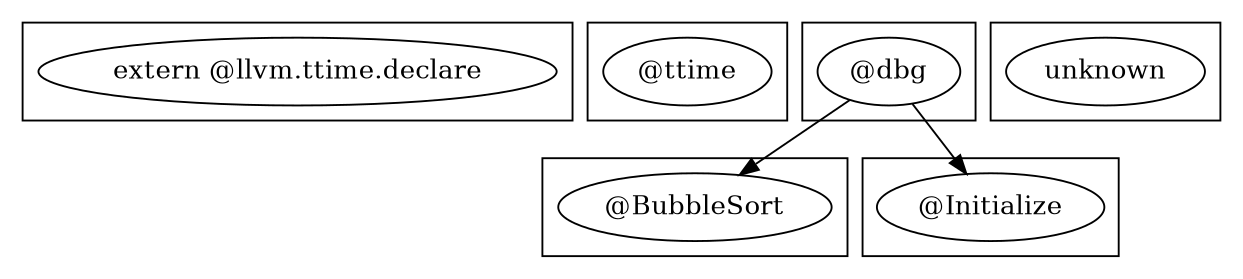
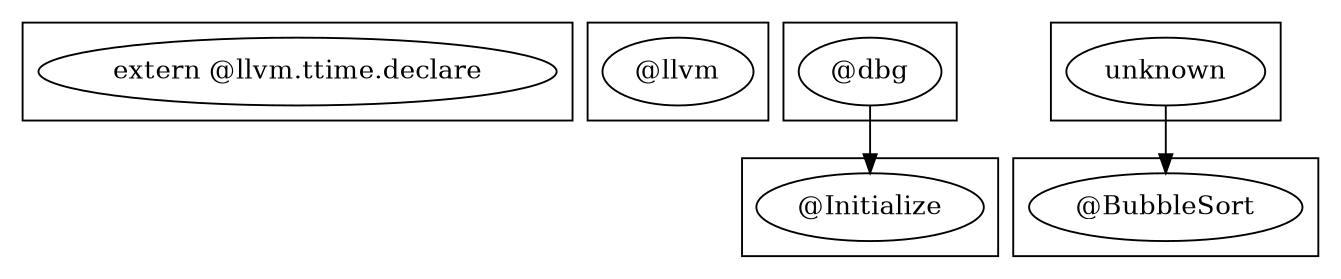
node "@ttime": label "@ttime" -> "@llvm"
edge "@dbg" -> "@BubbleSort": now "unknown" -> "@BubbleSort"
